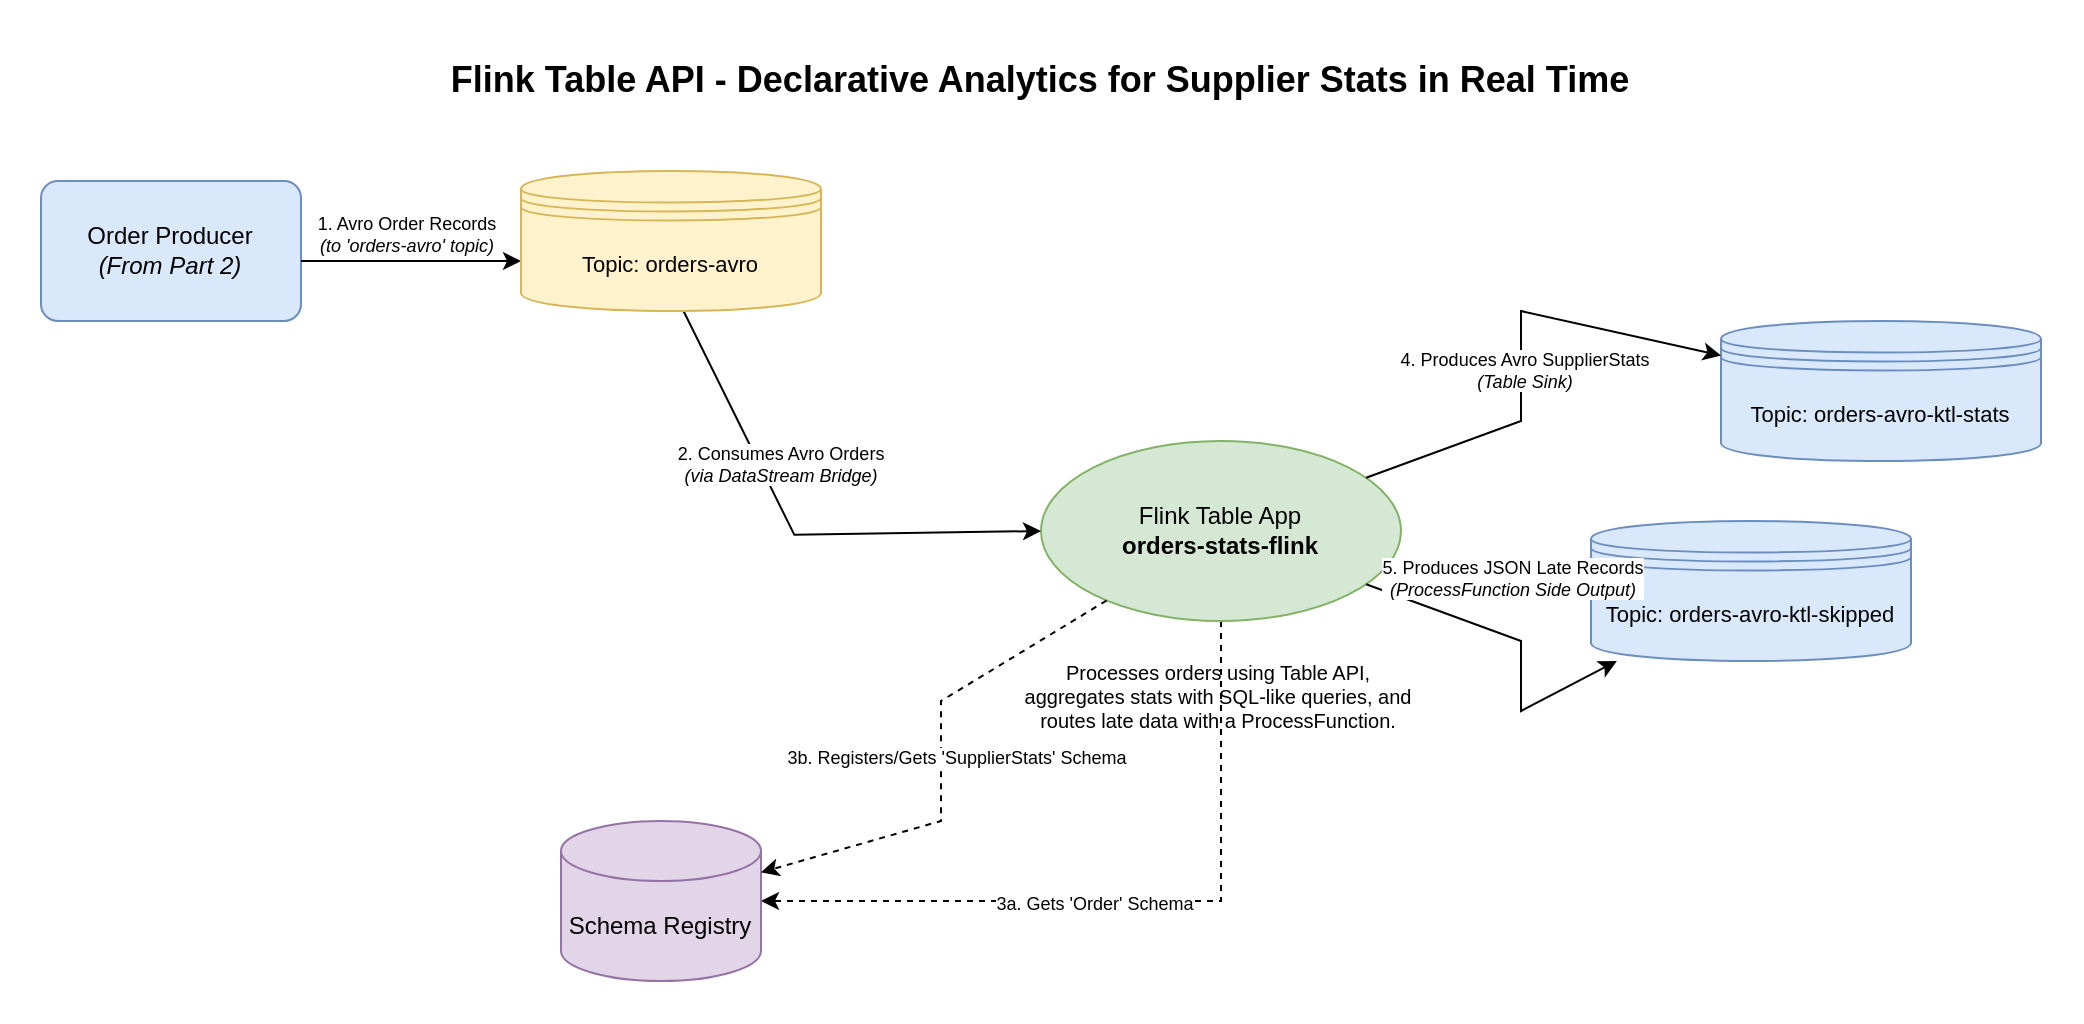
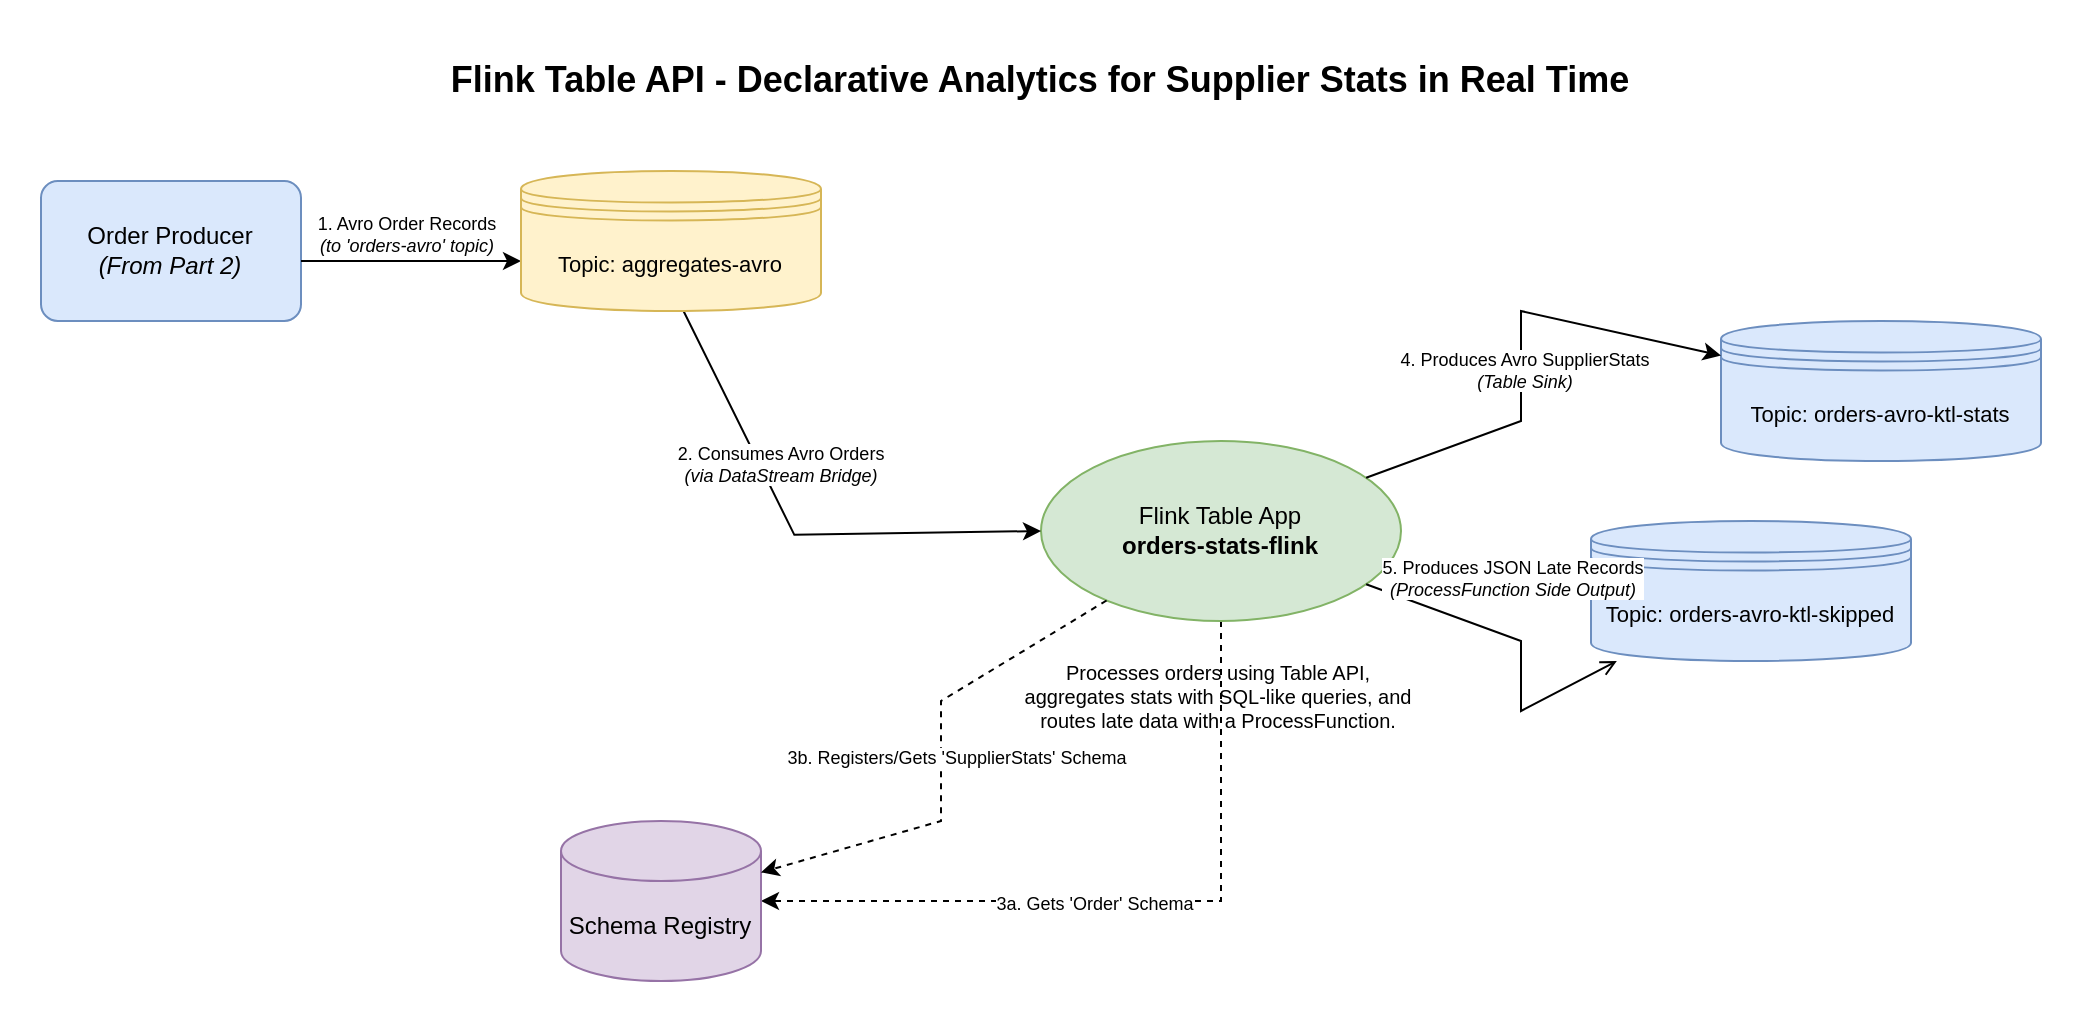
node "Topic: orders-avro": label "Topic: orders-avro" -> "Topic: aggregates-avro"
edge "Flink Table App orders-stats-flink" -> "Topic: orders-avro-ktl-skipped": arrowhead classic -> open
